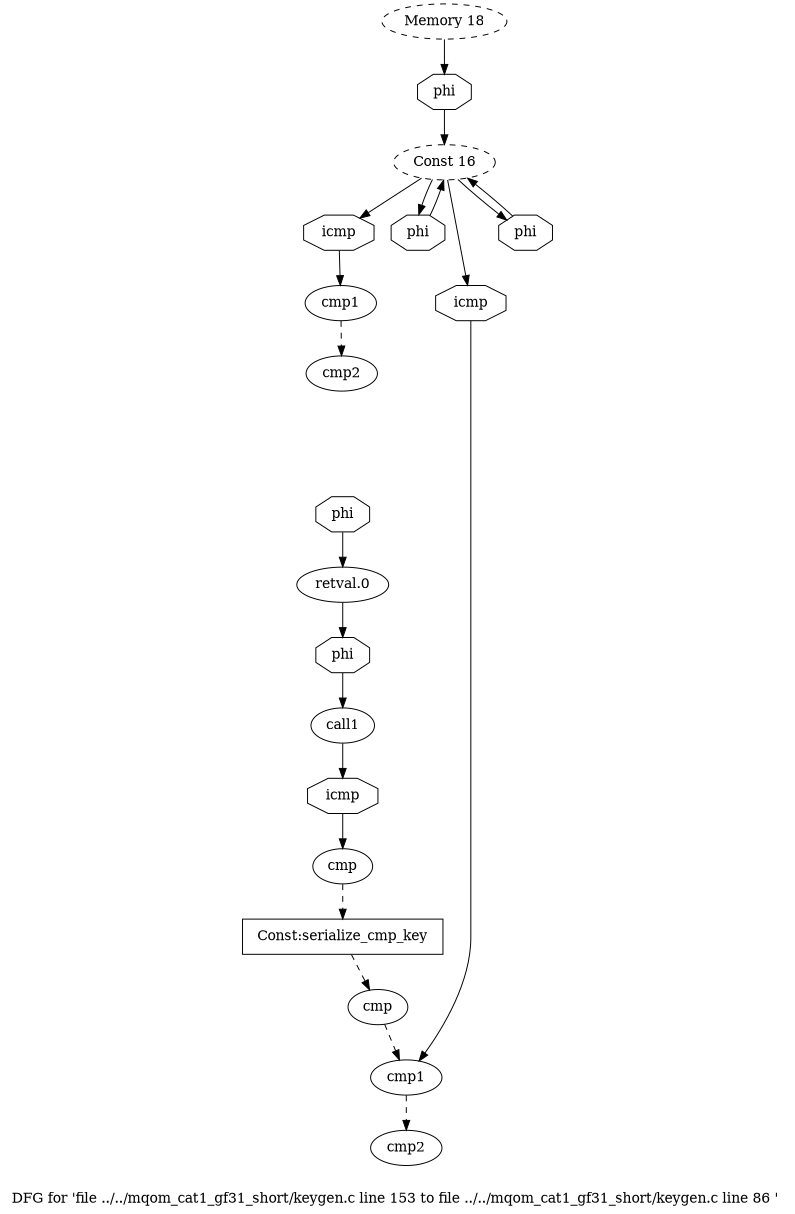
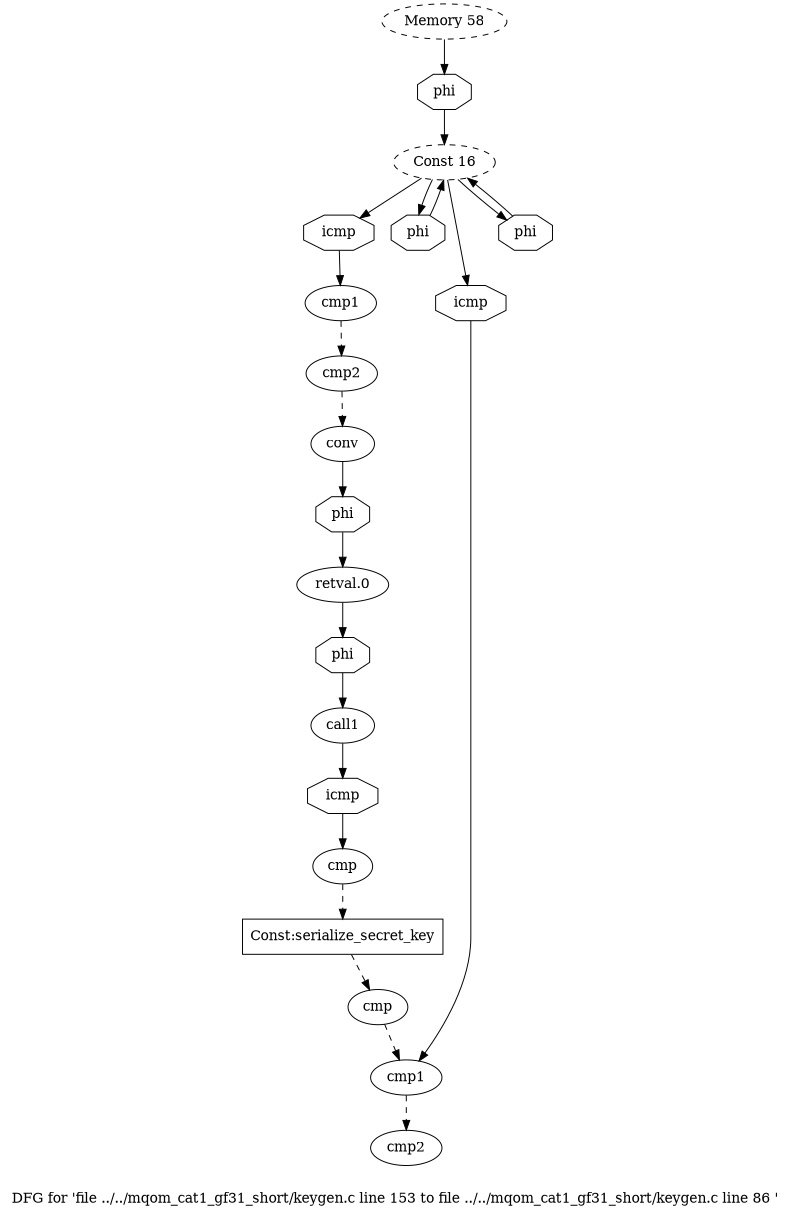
node "Memory 18": label "Memory 18" -> "Memory 58"
node "conv": added
node "Const:serialize_cmp_key": label "Const:serialize_cmp_key" -> "Const:serialize_secret_key"
